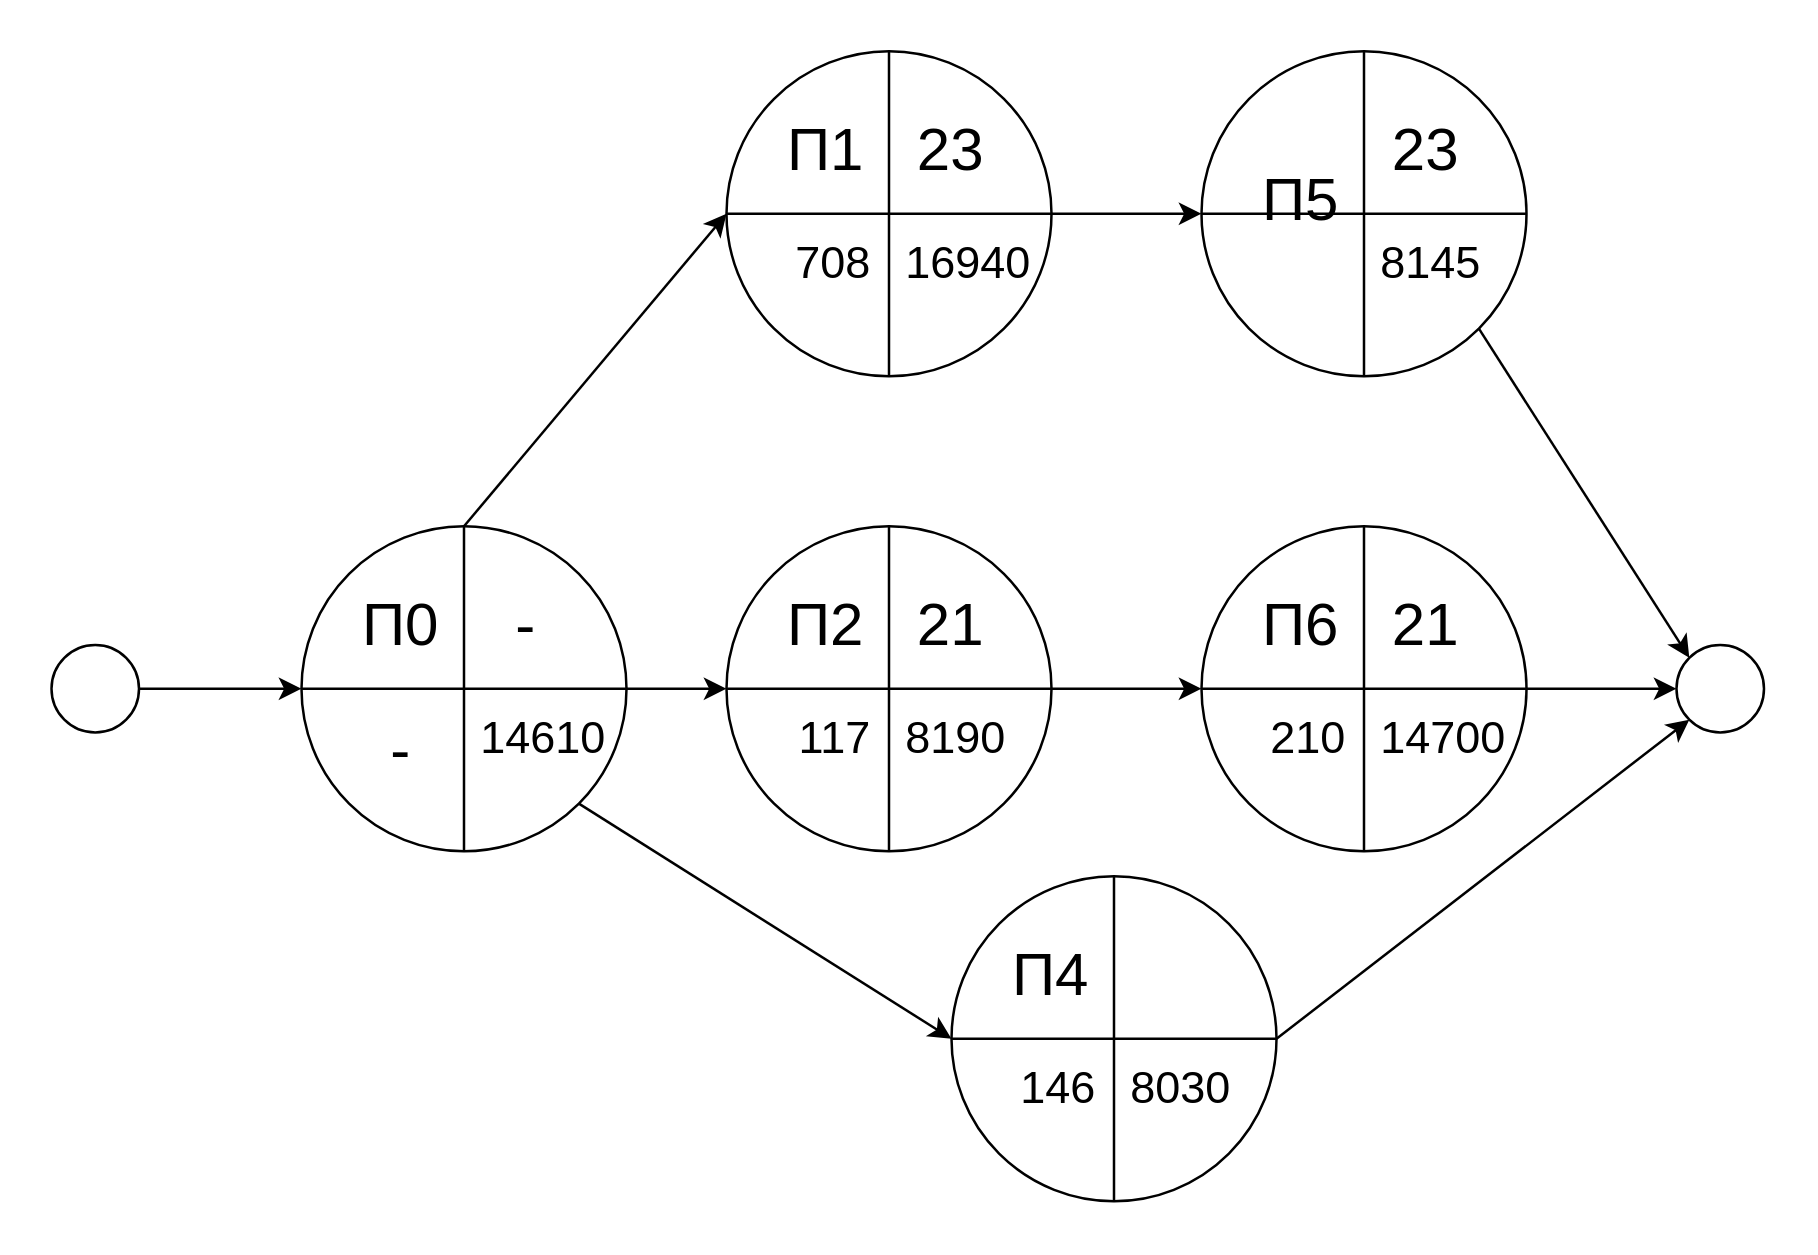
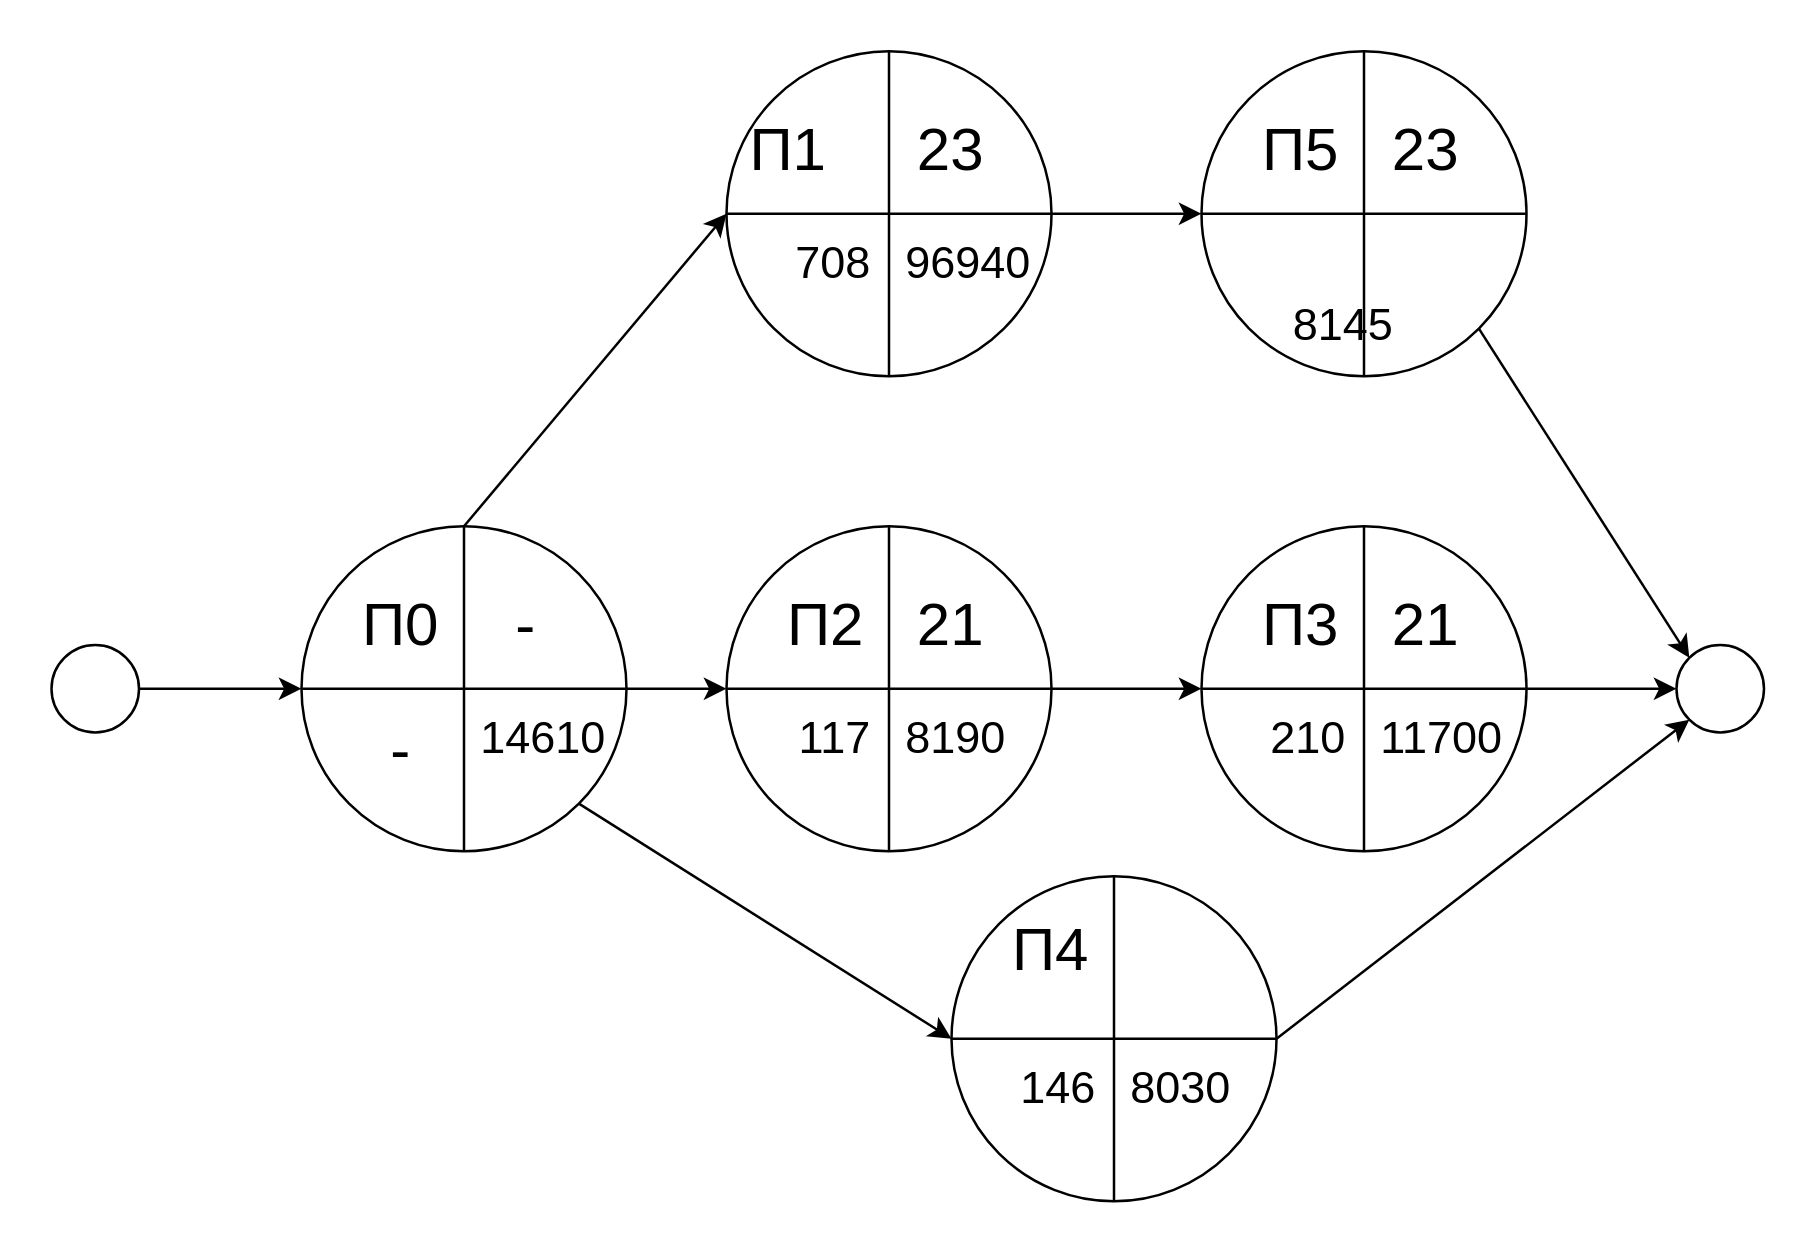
node "П1": moved (826, 151) -> (789, 151)
node "П5": moved (1301, 201) -> (1301, 151)
node "16940": label "16940" -> "96940"
node "8145": moved (1451, 264) -> (1364, 326)
node "П6": label "П6" -> "П3"
node "14700": label "14700" -> "11700"
node "П4": moved (1051, 976) -> (1051, 951)
